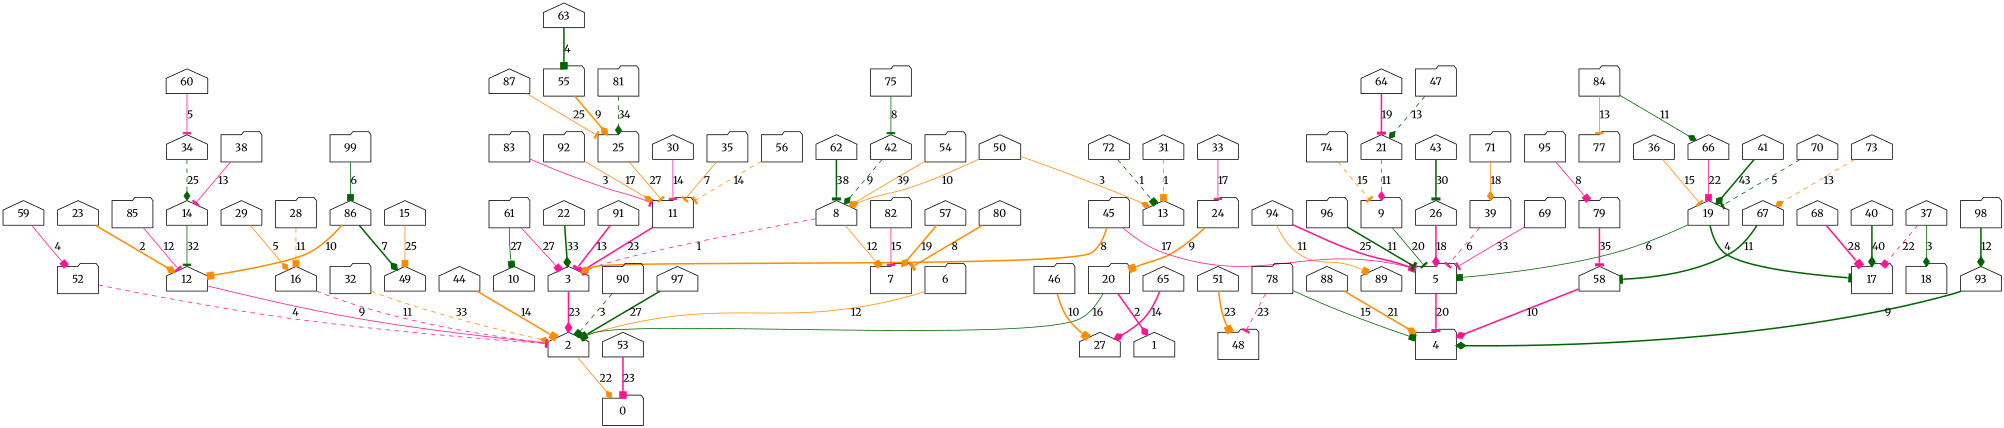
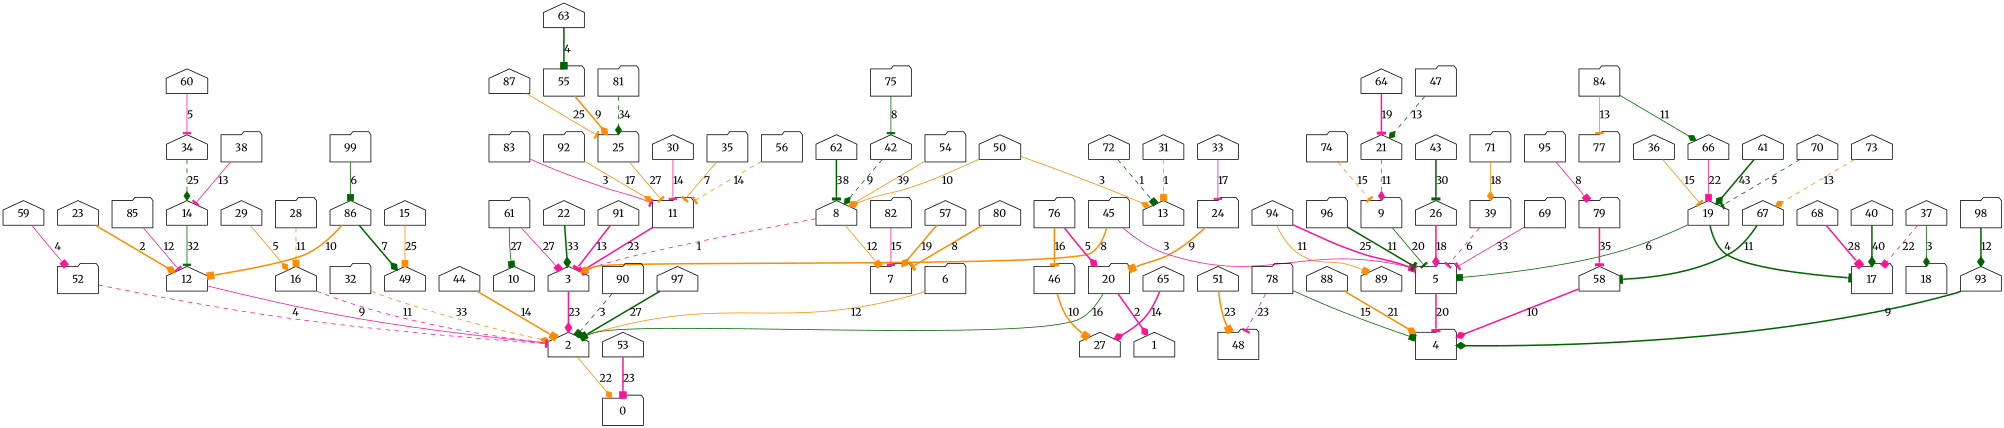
node "76": added
edge "45" -> "5": label "17" -> "3"
